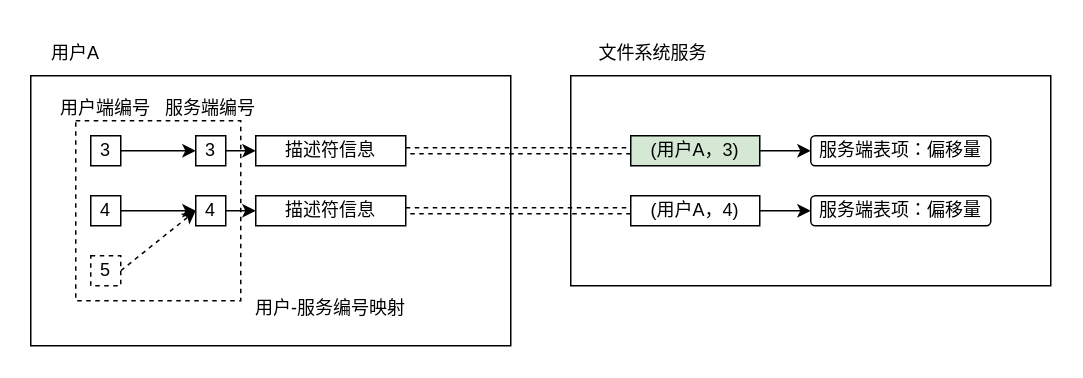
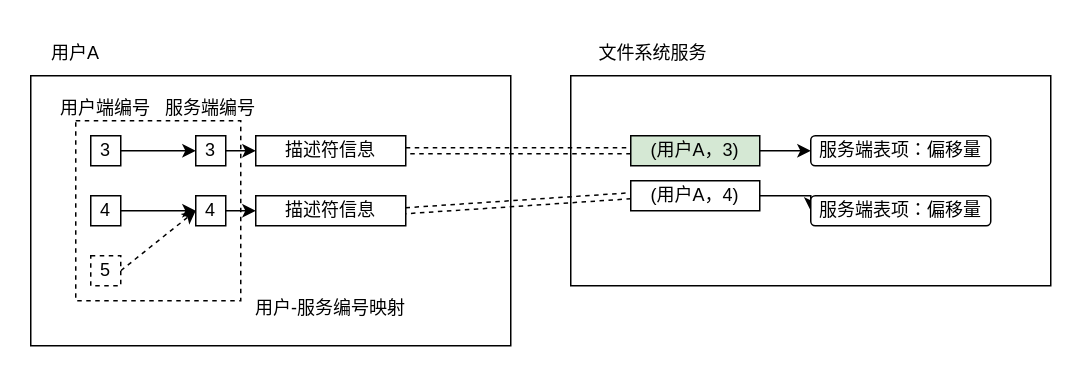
node "(用户A，4)": moved (695, 211) -> (695, 196)
